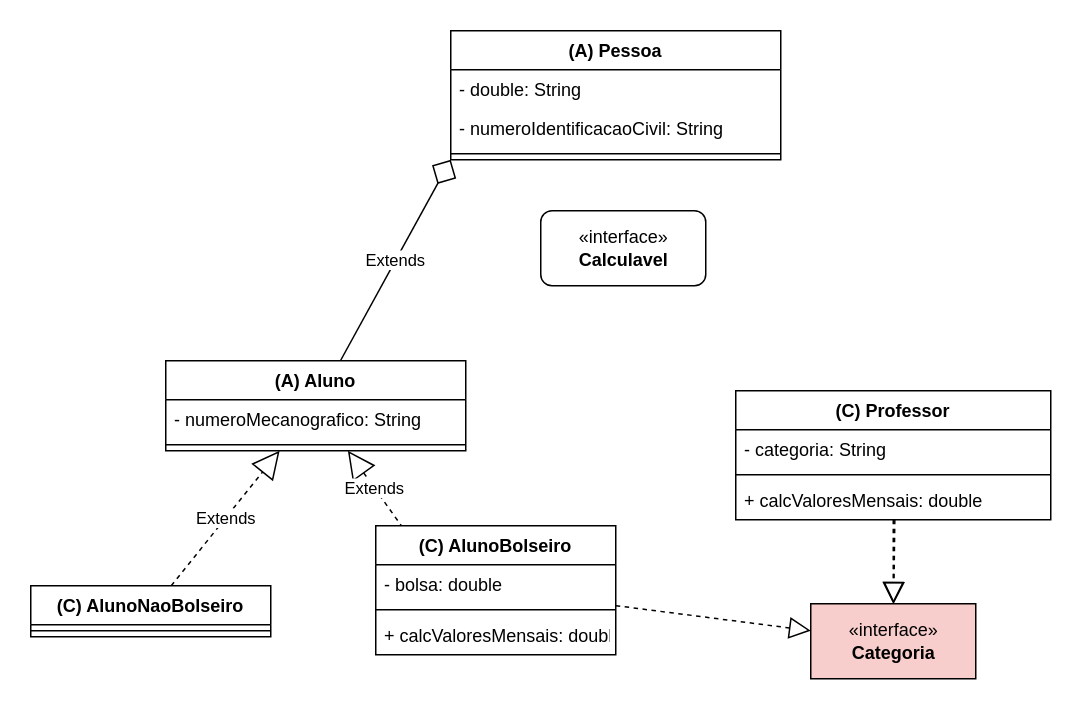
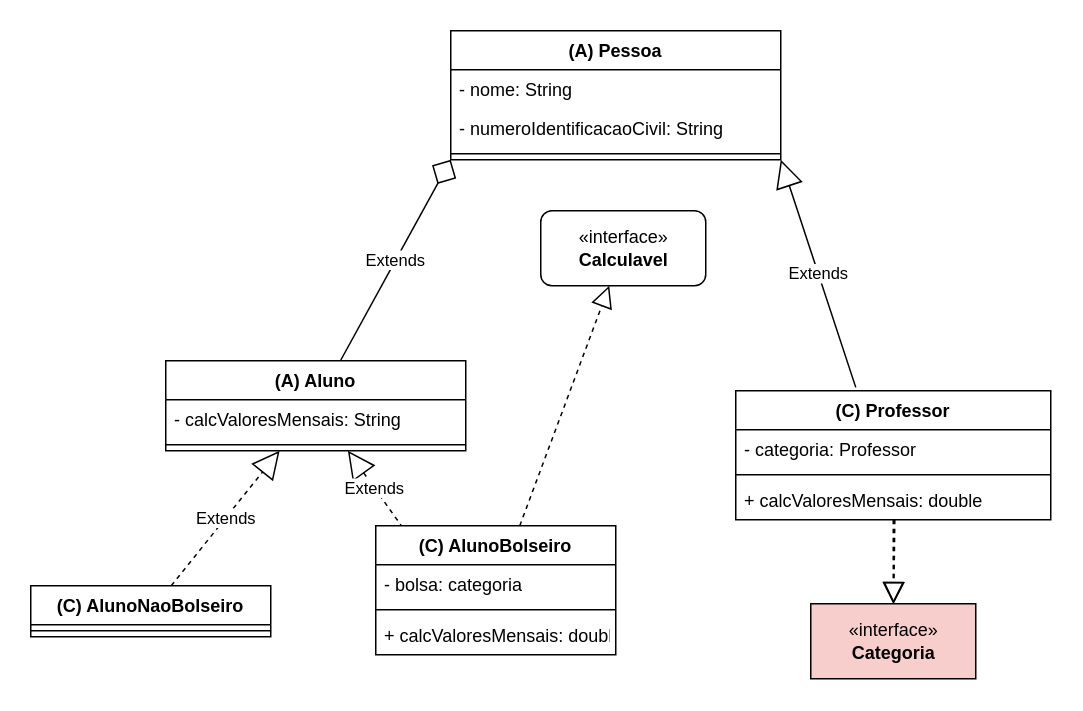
node "- double: String": label "- double: String" -> "- nome: String"
edge "(C) Professor" -> "(A) Pessoa": added, label "Extends"
node "- numeroMecanografico: String": label "- numeroMecanografico: String" -> "- calcValoresMensais: String"
node "- categoria: String": label "- categoria: String" -> "- categoria: Professor"
node "- bolsa: double": label "- bolsa: double" -> "- bolsa: categoria"
edge "(C) AlunoBolseiro" -> "«interface» Categoria": now "(C) AlunoBolseiro" -> "«interface» Calculavel"
